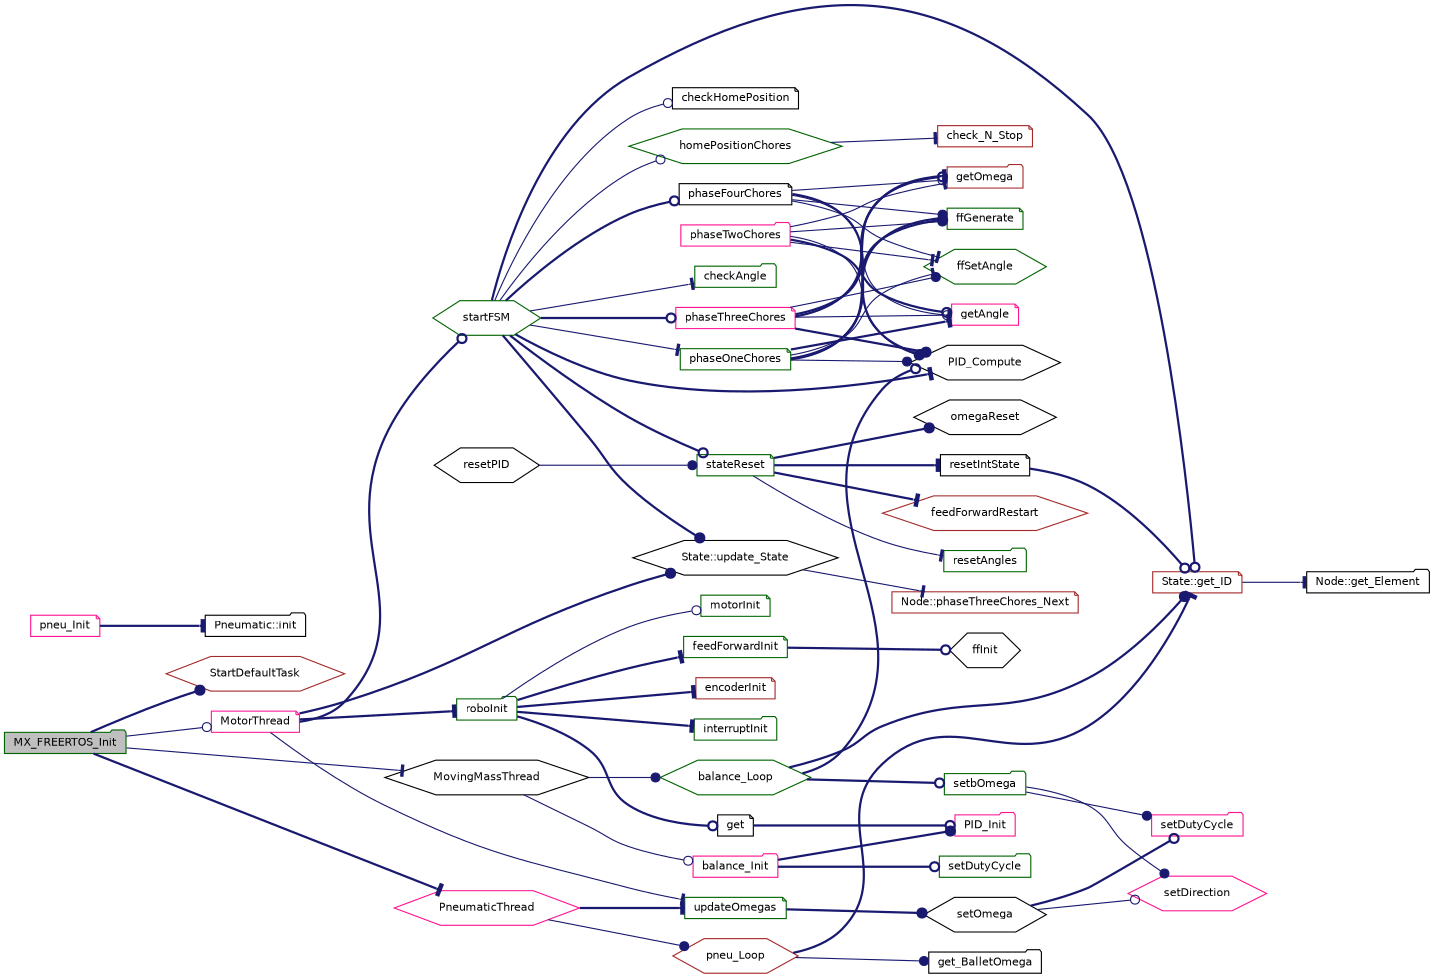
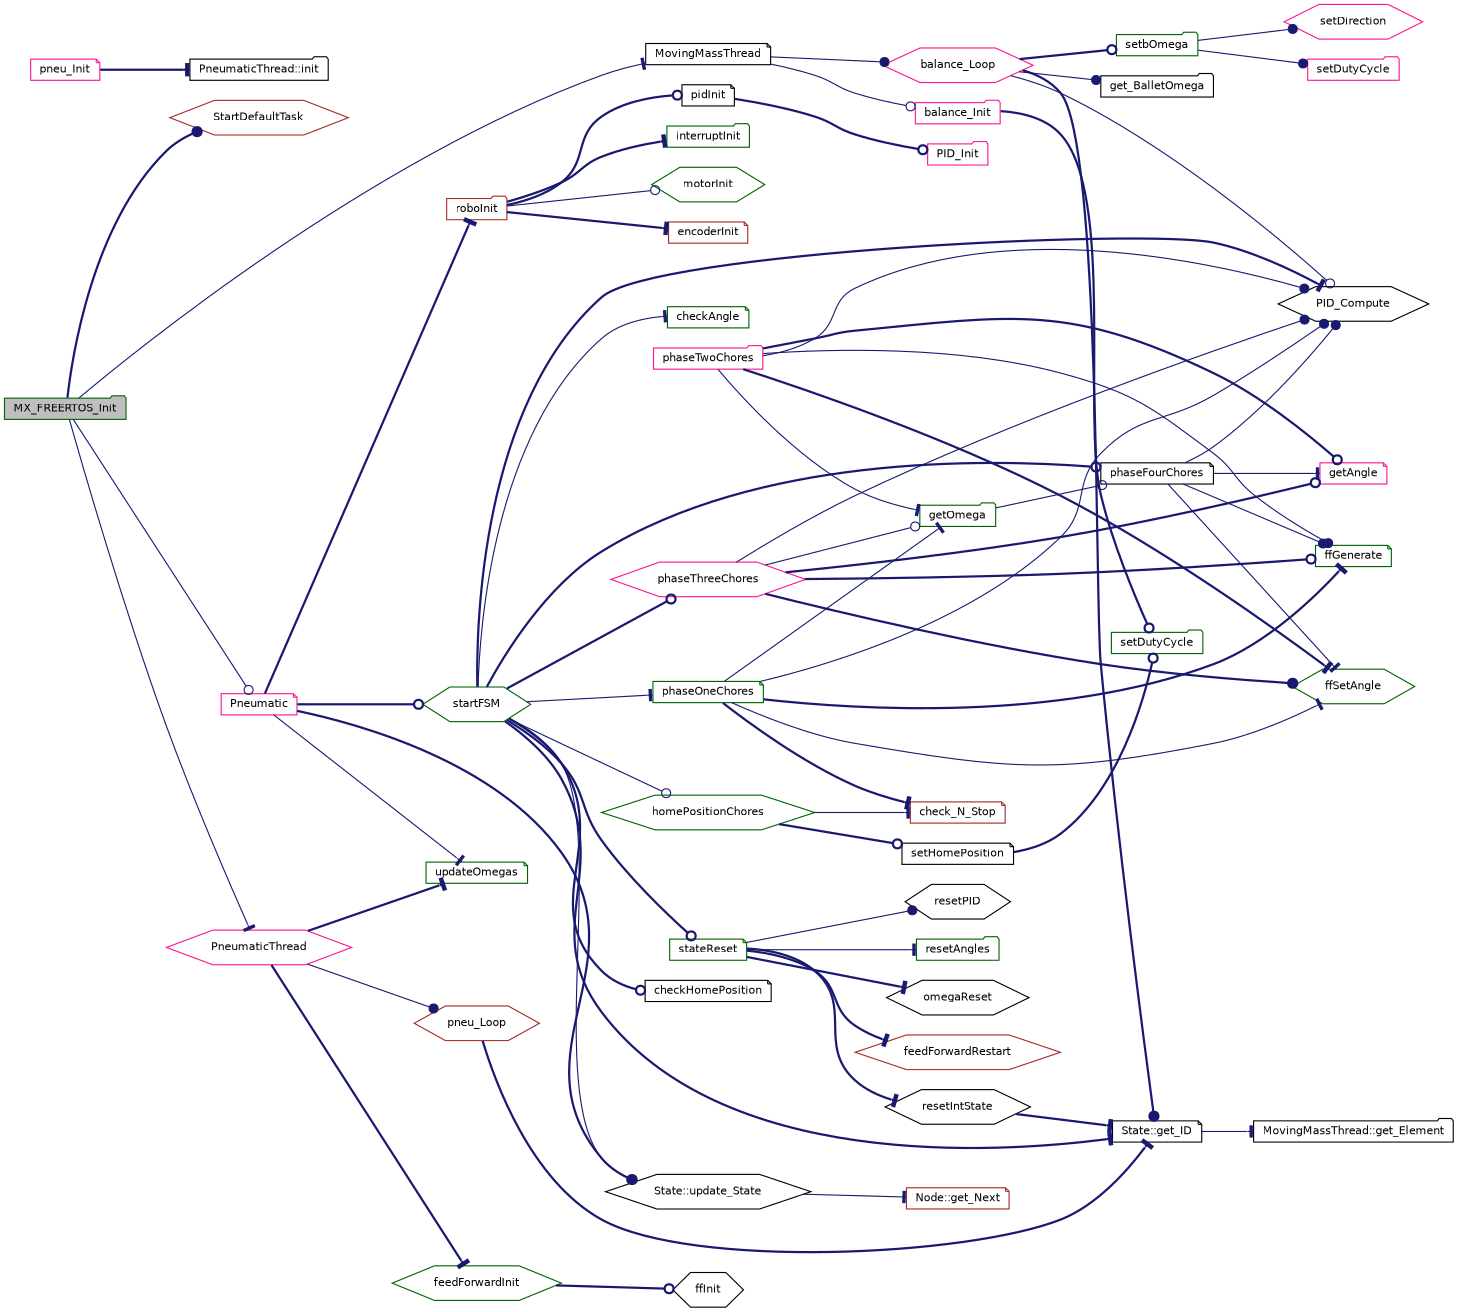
edge "startFSM" -> "State::get_ID": arrowhead odot -> tee
node "getOmega": color brown -> darkgreen
edge "startFSM" -> "checkHomePosition": style solid -> bold
edge "phaseFourChores" -> "getOmega": reversed
edge "phaseThreeChores" -> "getOmega": style bold -> solid
edge "phaseTwoChores" -> "ffSetAngle": style solid -> bold
edge "phaseOneChores" -> "getOmega": style bold -> solid
edge "phaseFourChores" -> "PID_Compute": style bold -> solid
node "checkAngle": shape folder -> note
edge "phaseThreeChores" -> "ffSetAngle": style solid -> bold
edge "phaseThreeChores" -> "getAngle": style solid -> bold
node "phaseThreeChores": shape note -> hexagon
edge "phaseOneChores" -> "getAngle": now "phaseOneChores" -> "check_N_Stop"
edge "phaseThreeChores" -> "PID_Compute": style bold -> solid
edge "startFSM" -> "State::update_State": style bold -> solid
edge "stateReset" -> "omegaReset": arrowhead dot -> tee
edge "resetPID" -> "stateReset": reversed
node "resetIntState": shape note -> hexagon
edge "resetIntState" -> "State::get_ID": arrowhead odot -> tee
edge "balance_Loop" -> "PID_Compute": style bold -> solid
node "State::get_ID": color brown -> black
node "Node::get_Element": label "Node::get_Element" -> "MovingMassThread::get_Element"
node "Node::phaseThreeChores_Next": label "Node::phaseThreeChores_Next" -> "Node::get_Next"
node "motorInit": shape note -> hexagon
node "Pneumatic::init": label "Pneumatic::init" -> "PneumaticThread::init"
node "feedForwardInit": shape note -> hexagon
edge "roboInit" -> "feedForwardInit": now "PneumaticThread" -> "feedForwardInit"
node "roboInit": color darkgreen -> brown
node "MotorThread": label "MotorThread" -> "Pneumatic"
node "MovingMassThread": shape hexagon -> note
node "balance_Loop": color darkgreen -> deeppink
edge "MX_FREERTOS_Init" -> "PneumaticThread": style bold -> solid
node "get": label "get" -> "pidInit"
edge "balance_Init" -> "PID_Init": removed
node "setHomePosition": added
node "setOmega": removed
edge "pneu_Loop" -> "get_BalletOmega": now "balance_Loop" -> "get_BalletOmega"
